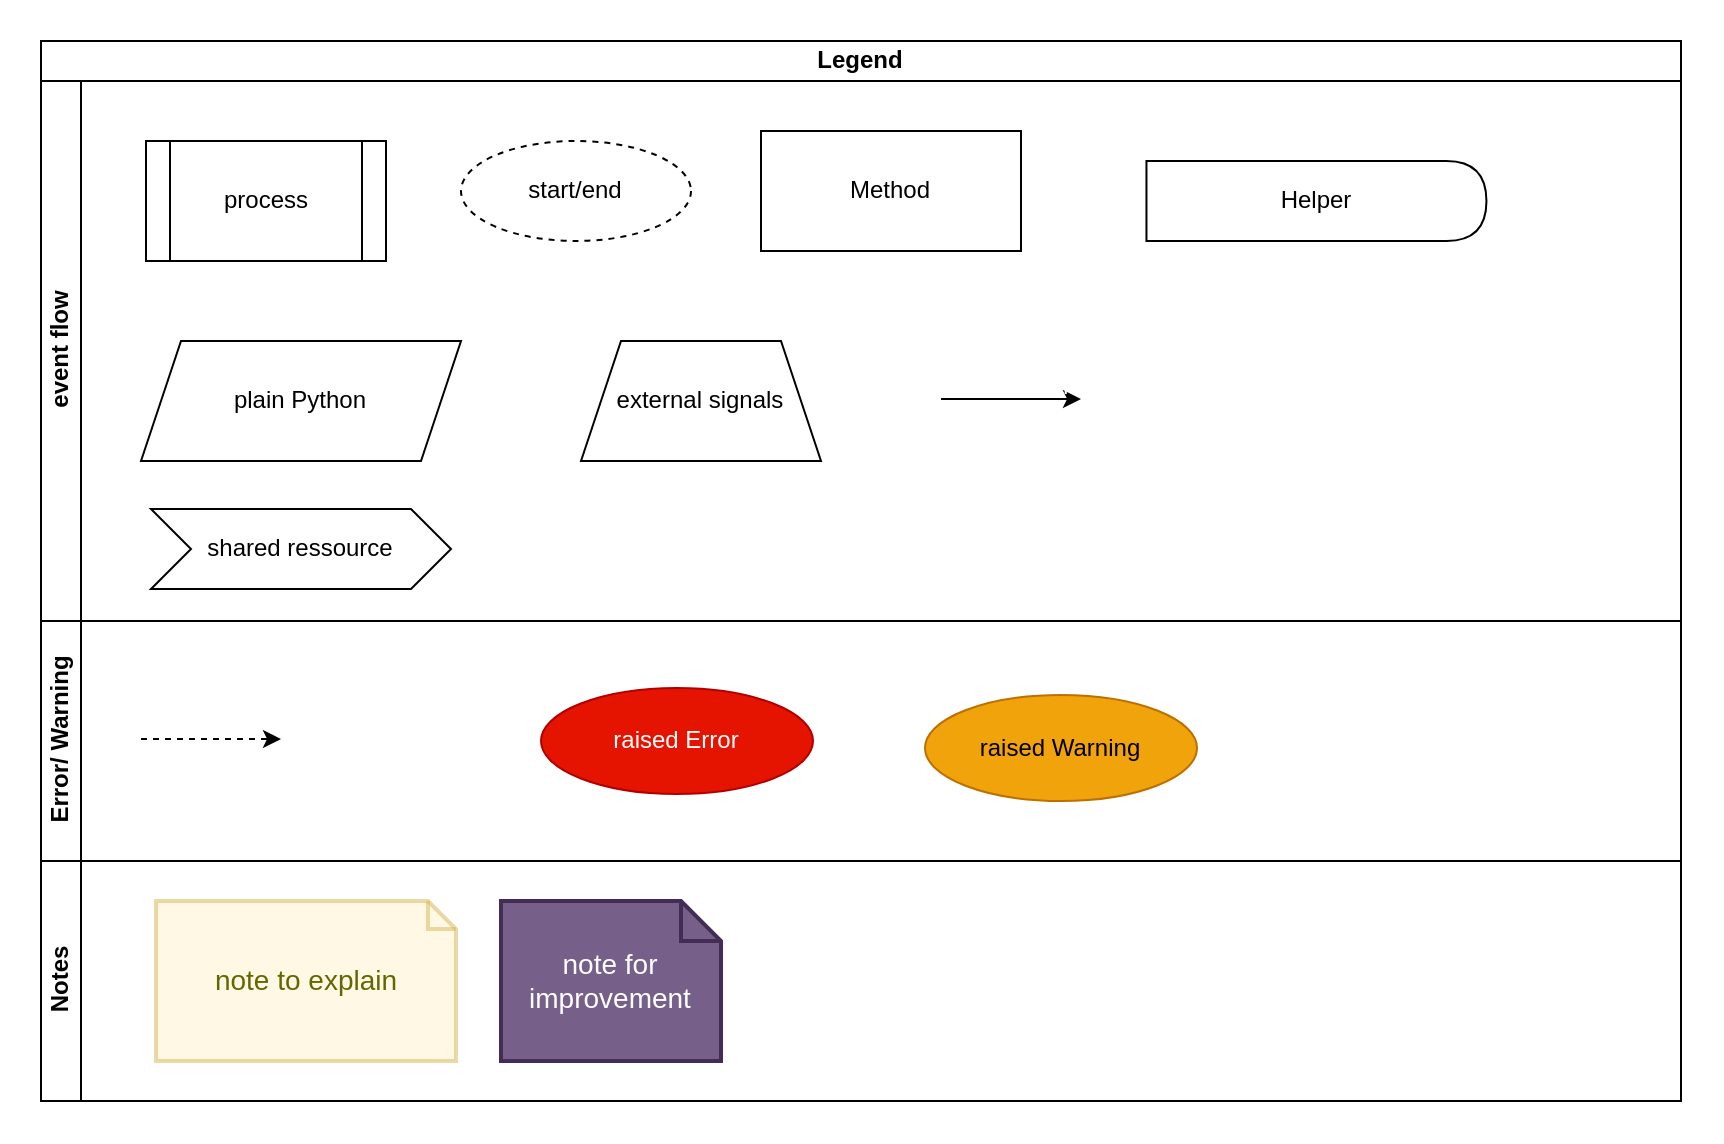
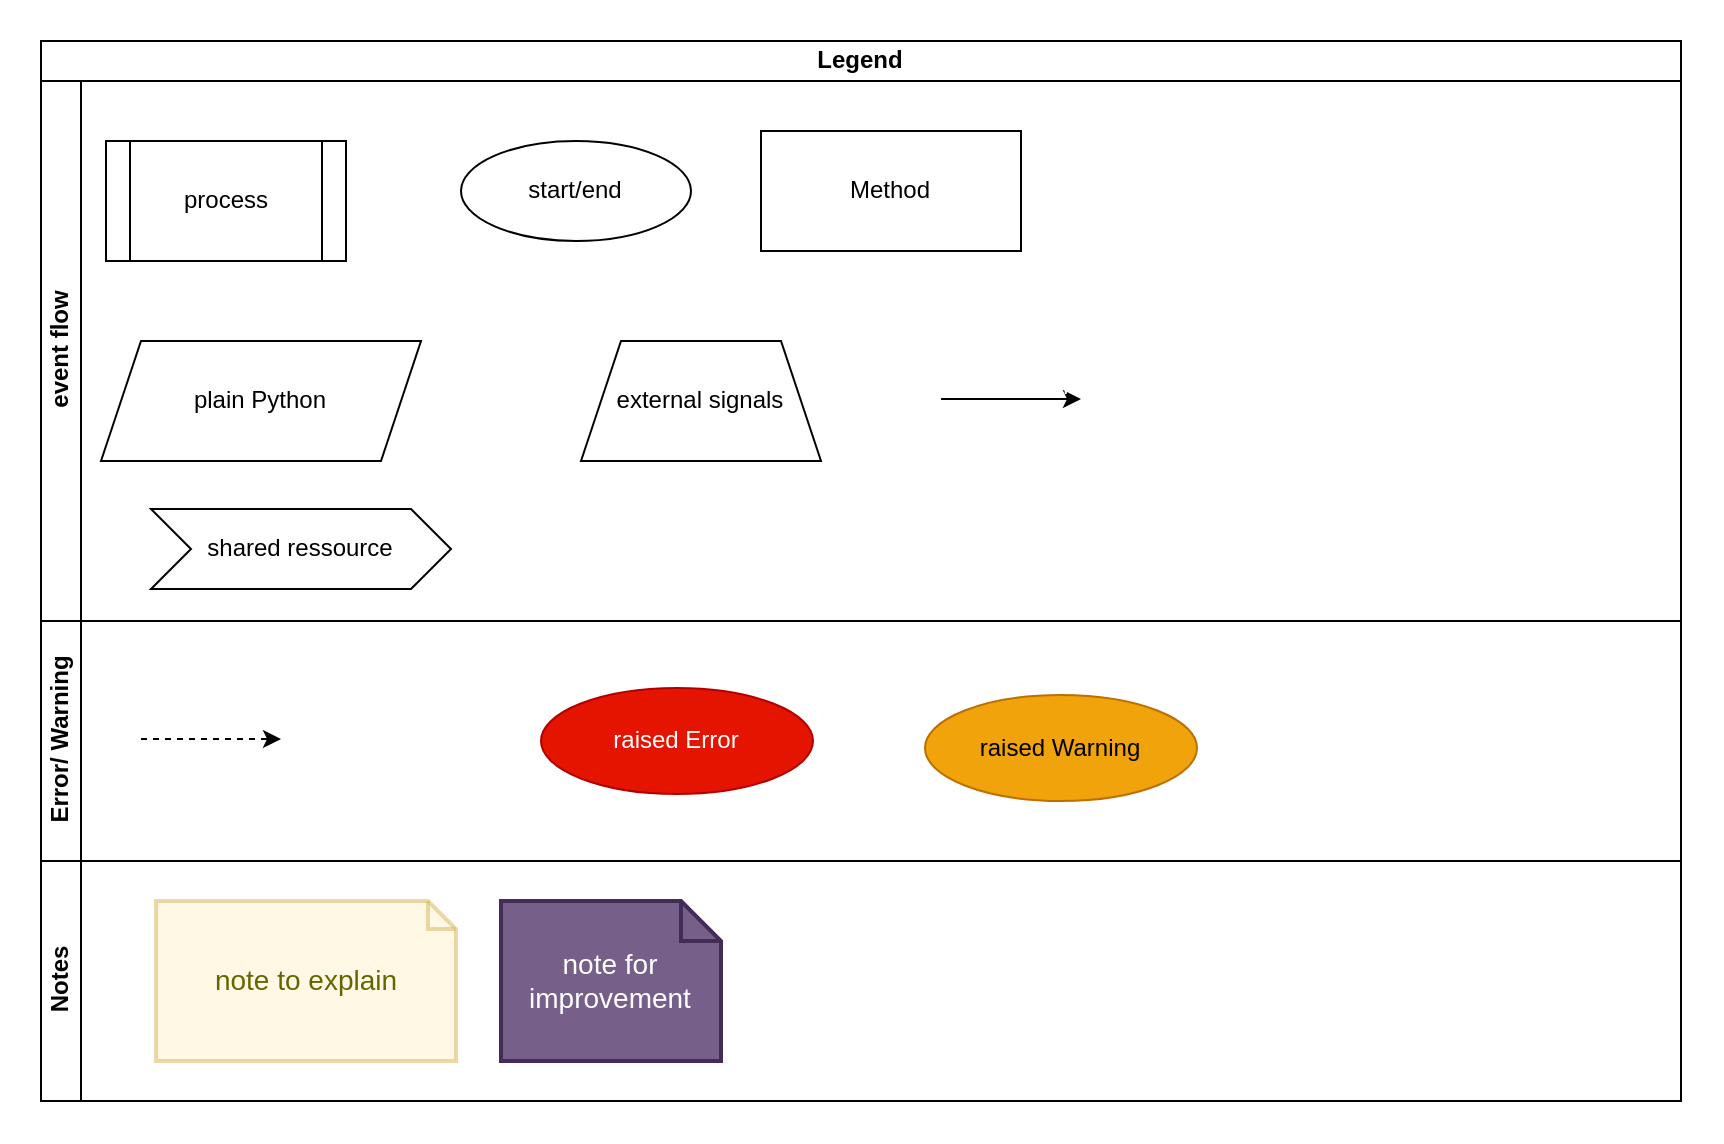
node "start/end": style dashed -> solid
node "process": moved (266, 201) -> (226, 201)
node "Helper": removed
node "plain Python": moved (301, 401) -> (261, 401)
